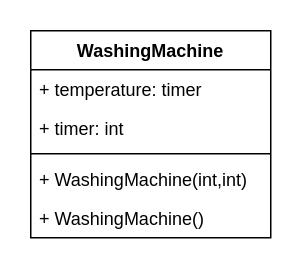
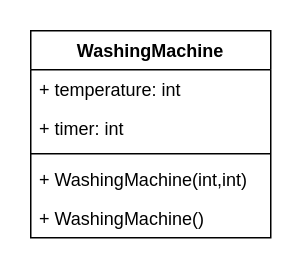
node "+ temperature: timer": label "+ temperature: timer" -> "+ temperature: int"
